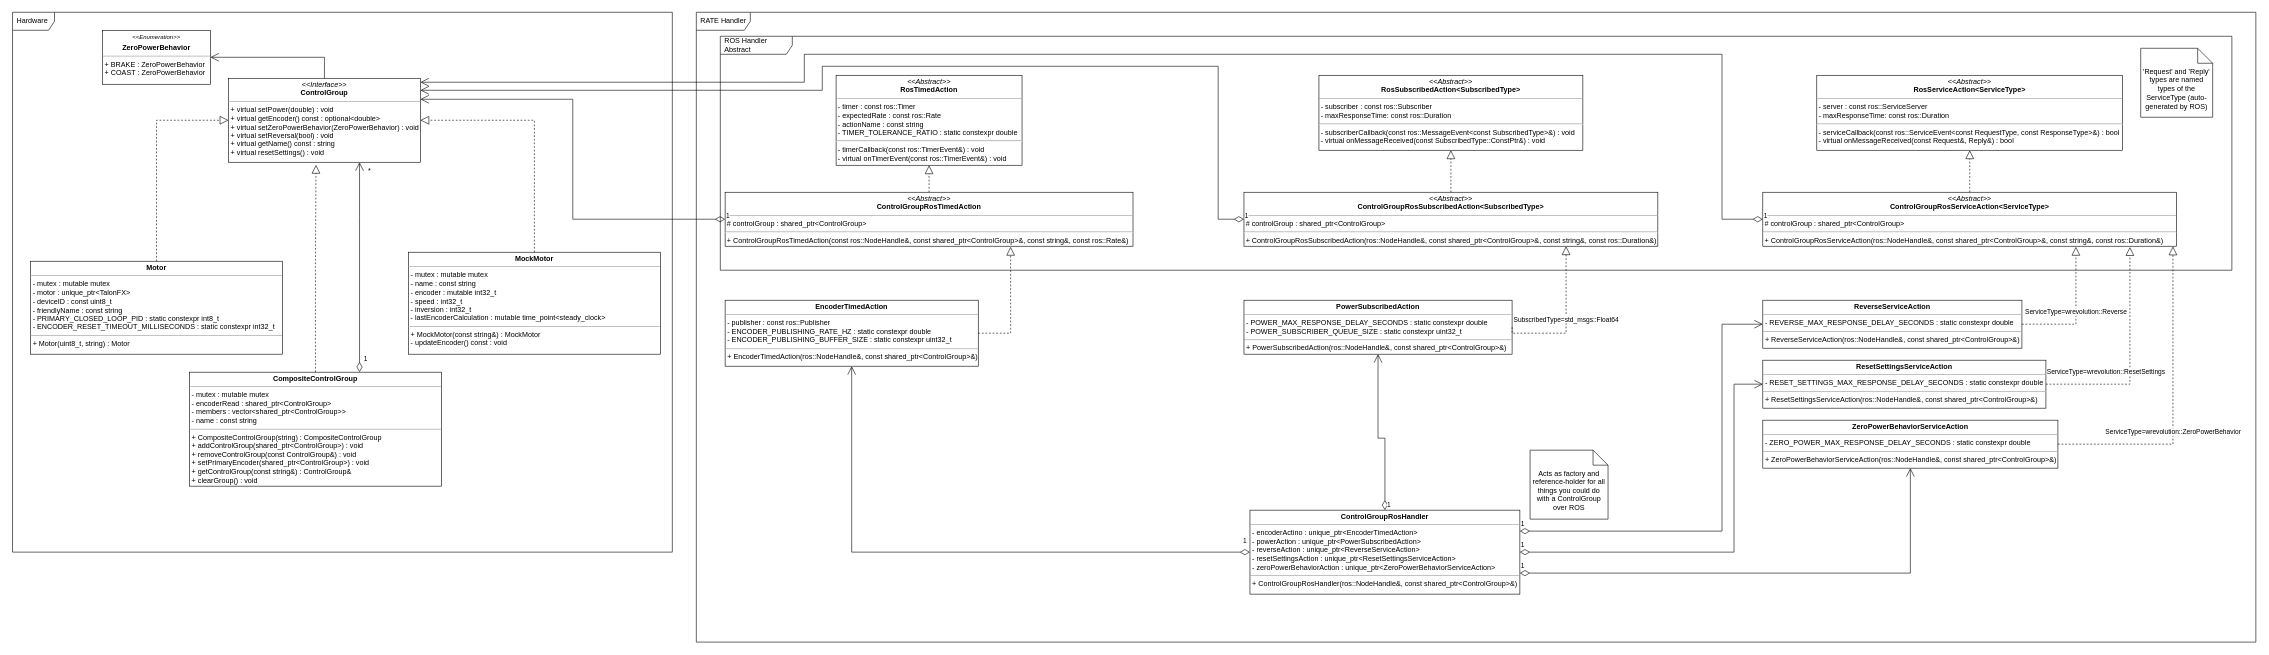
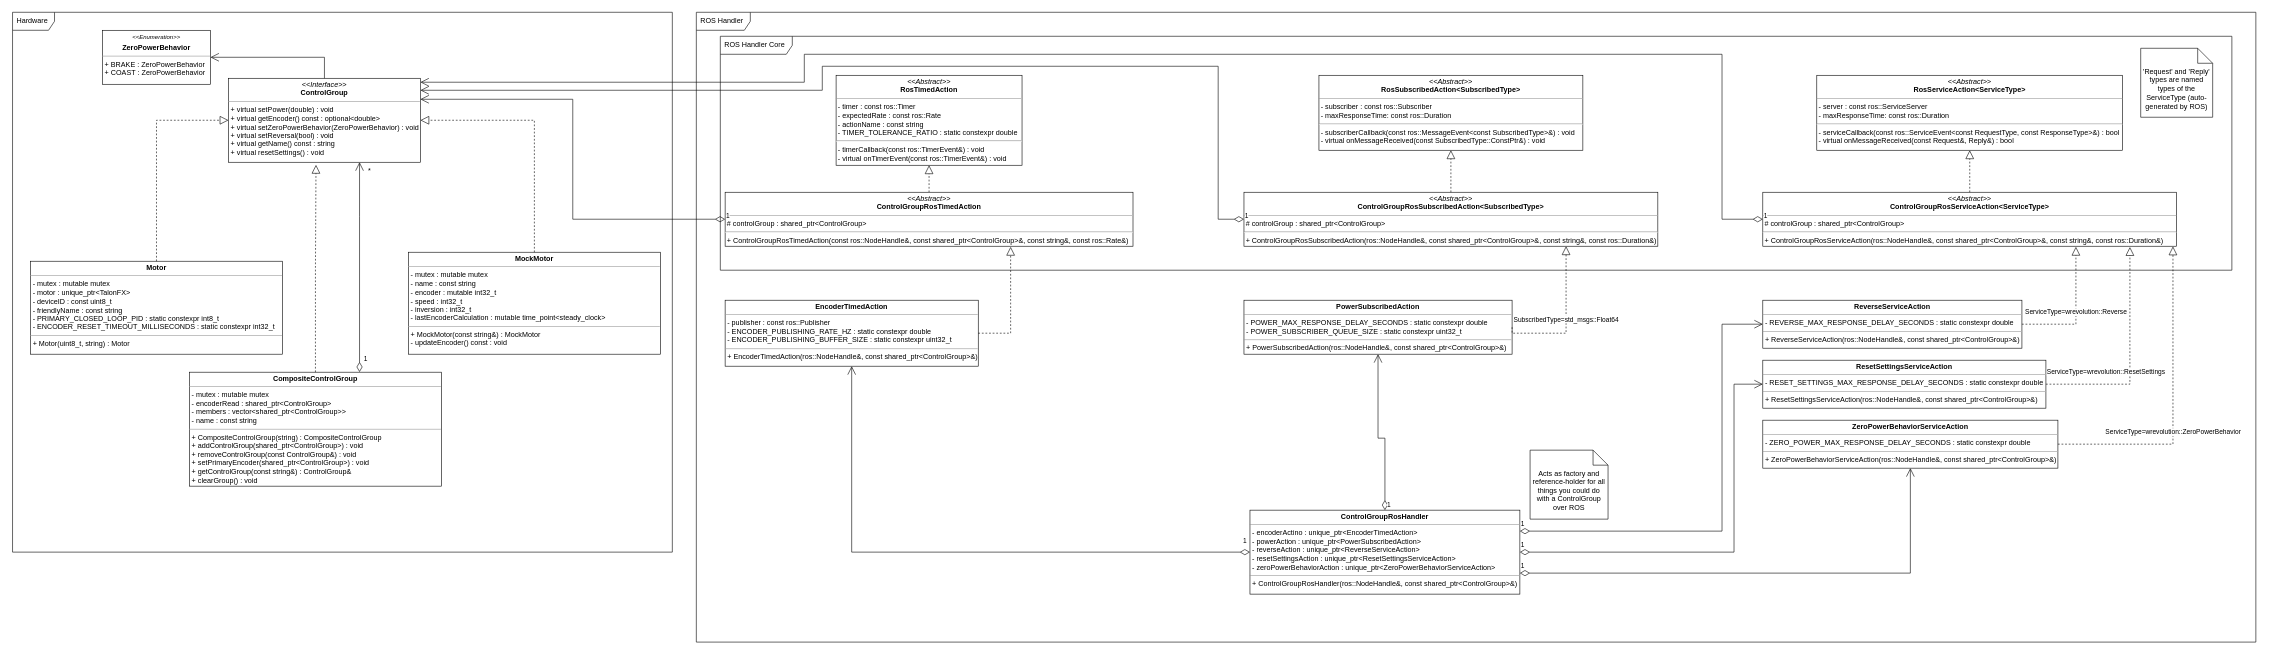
node "RATE Handler": label "RATE Handler" -> "ROS Handler"
node "ROS Handler Abstract": label "ROS Handler Abstract" -> "ROS Handler Core"
